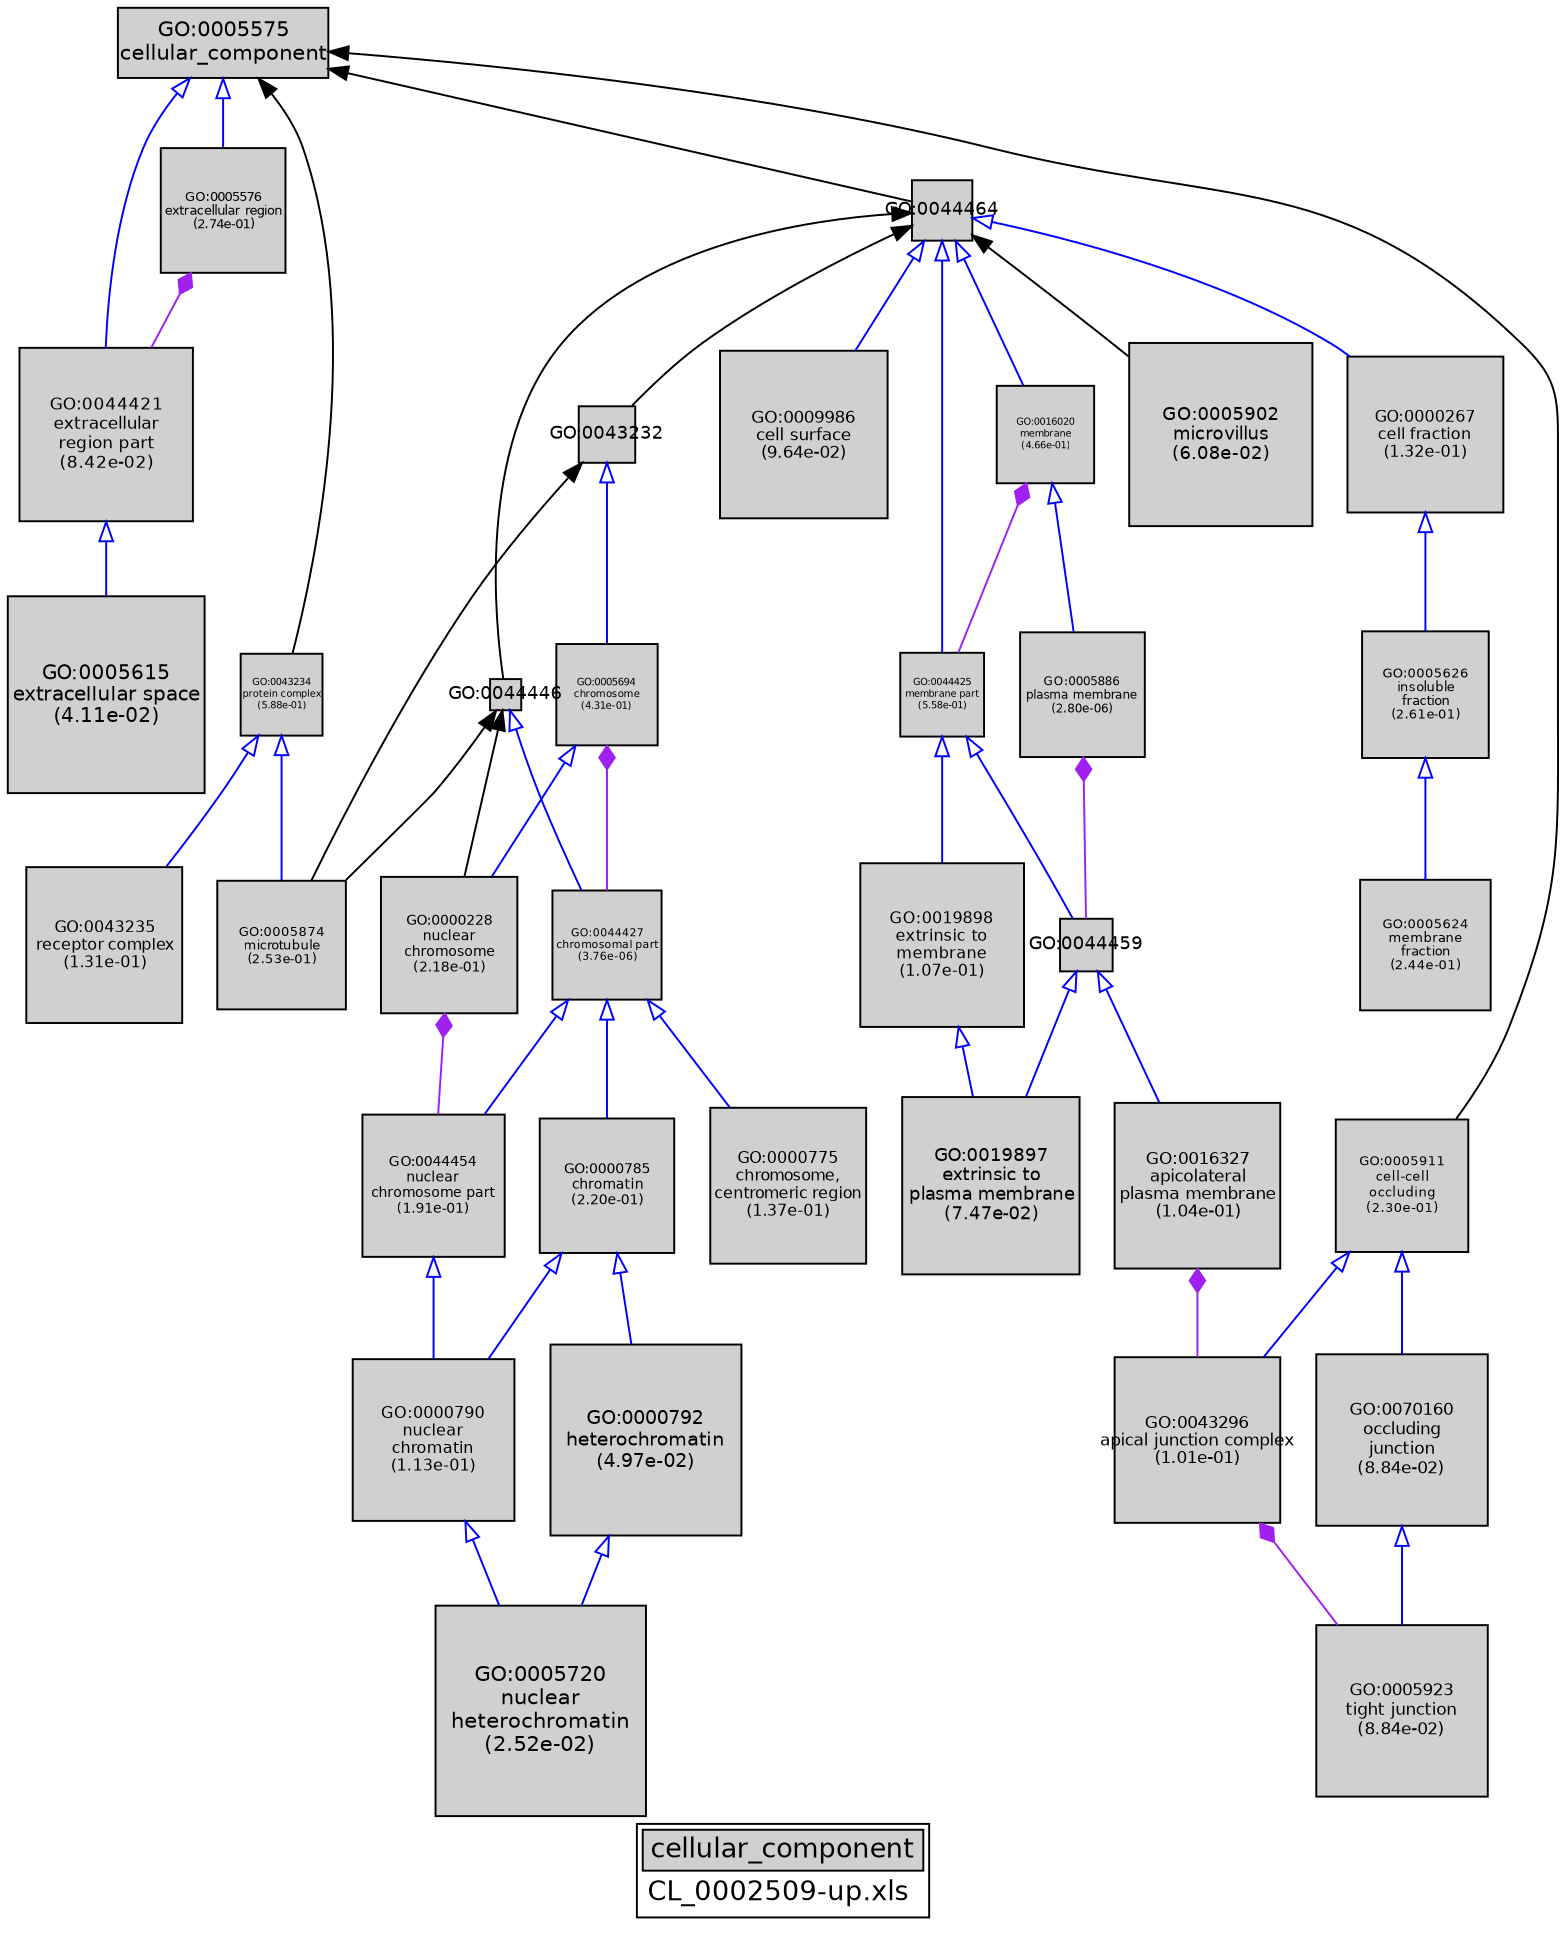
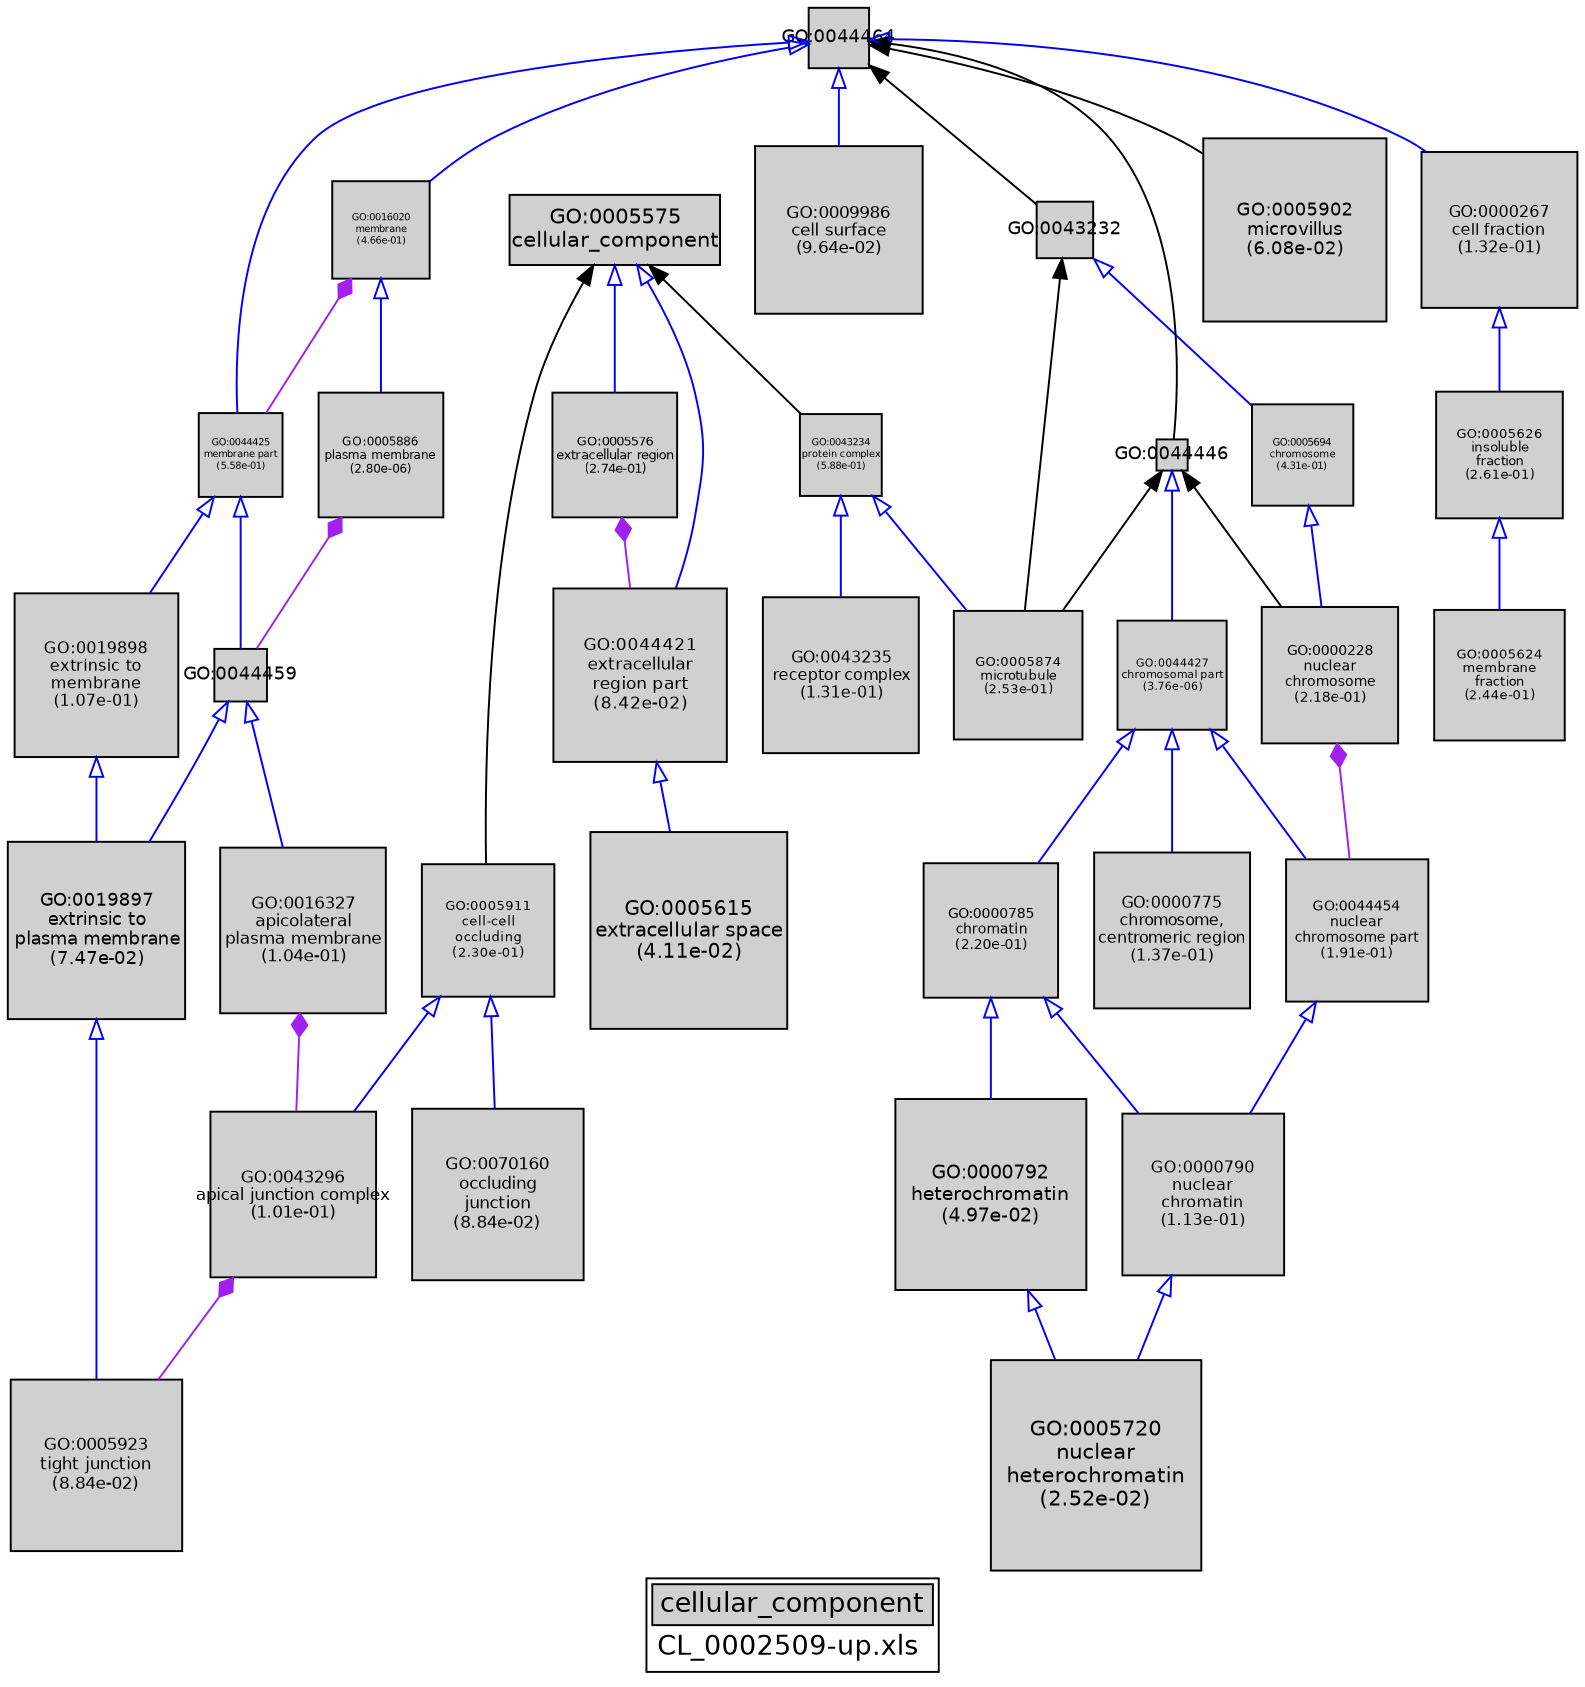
edge "GO:0044464" -> "GO:0005575": removed
edge "GO:0044427" -> "GO:0005694": removed
edge "GO:0005923" -> "GO:0070160": now "GO:0005923" -> "GO:0019897"
